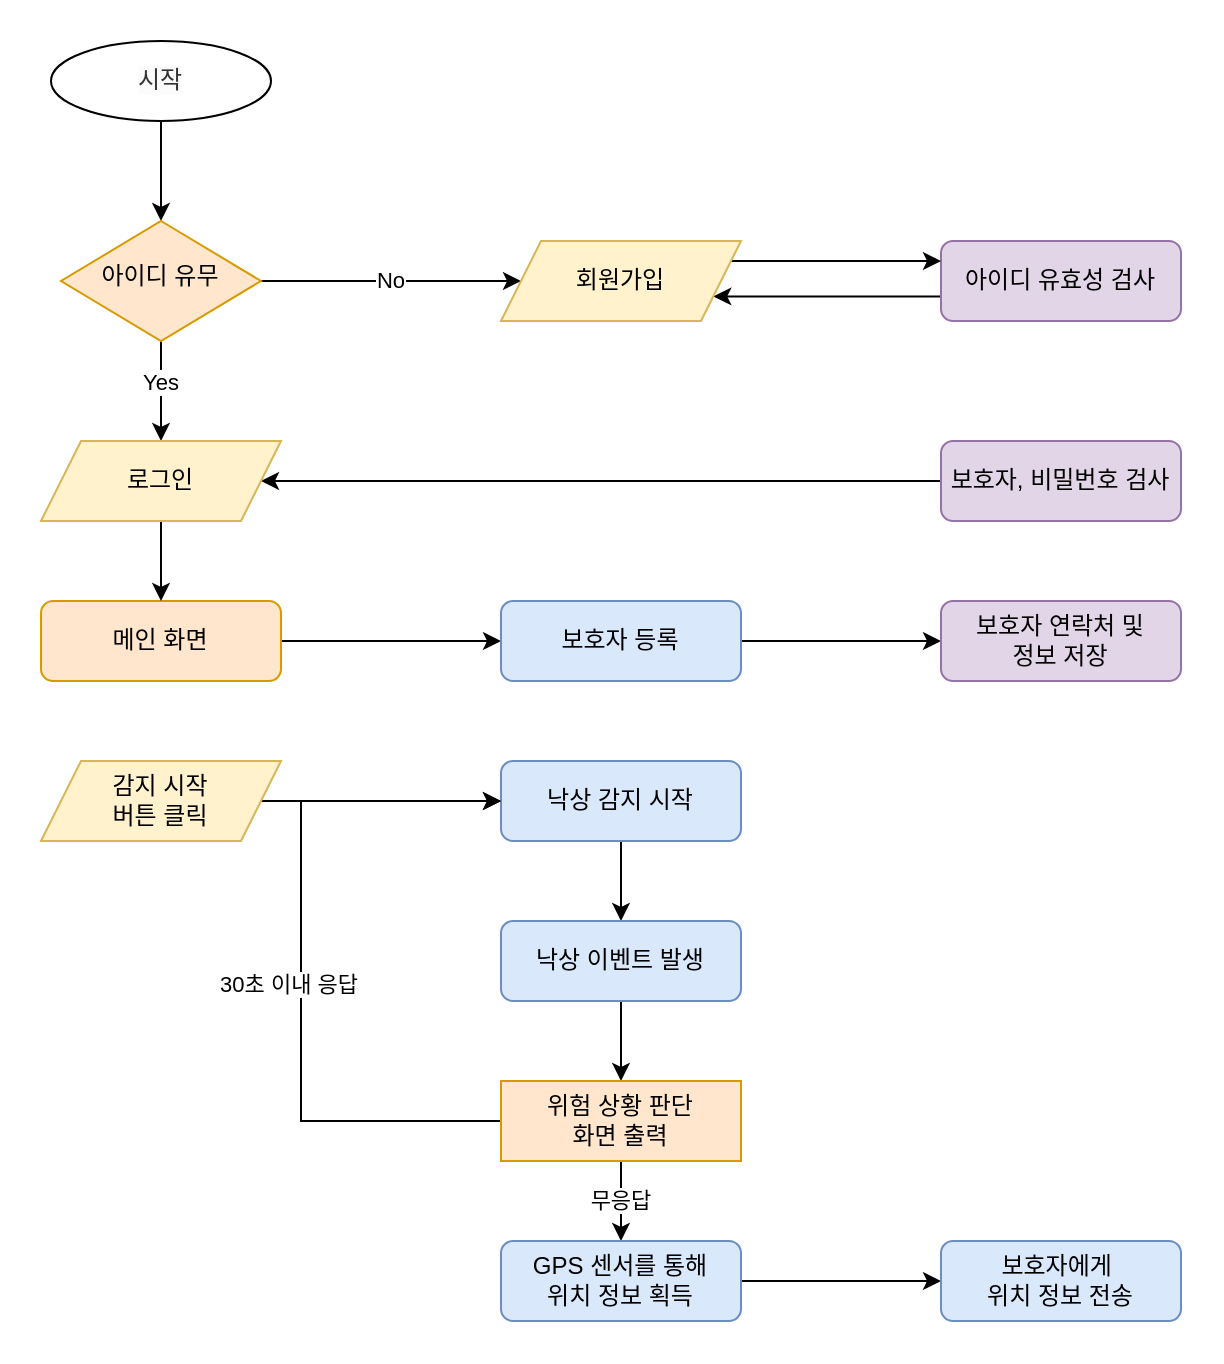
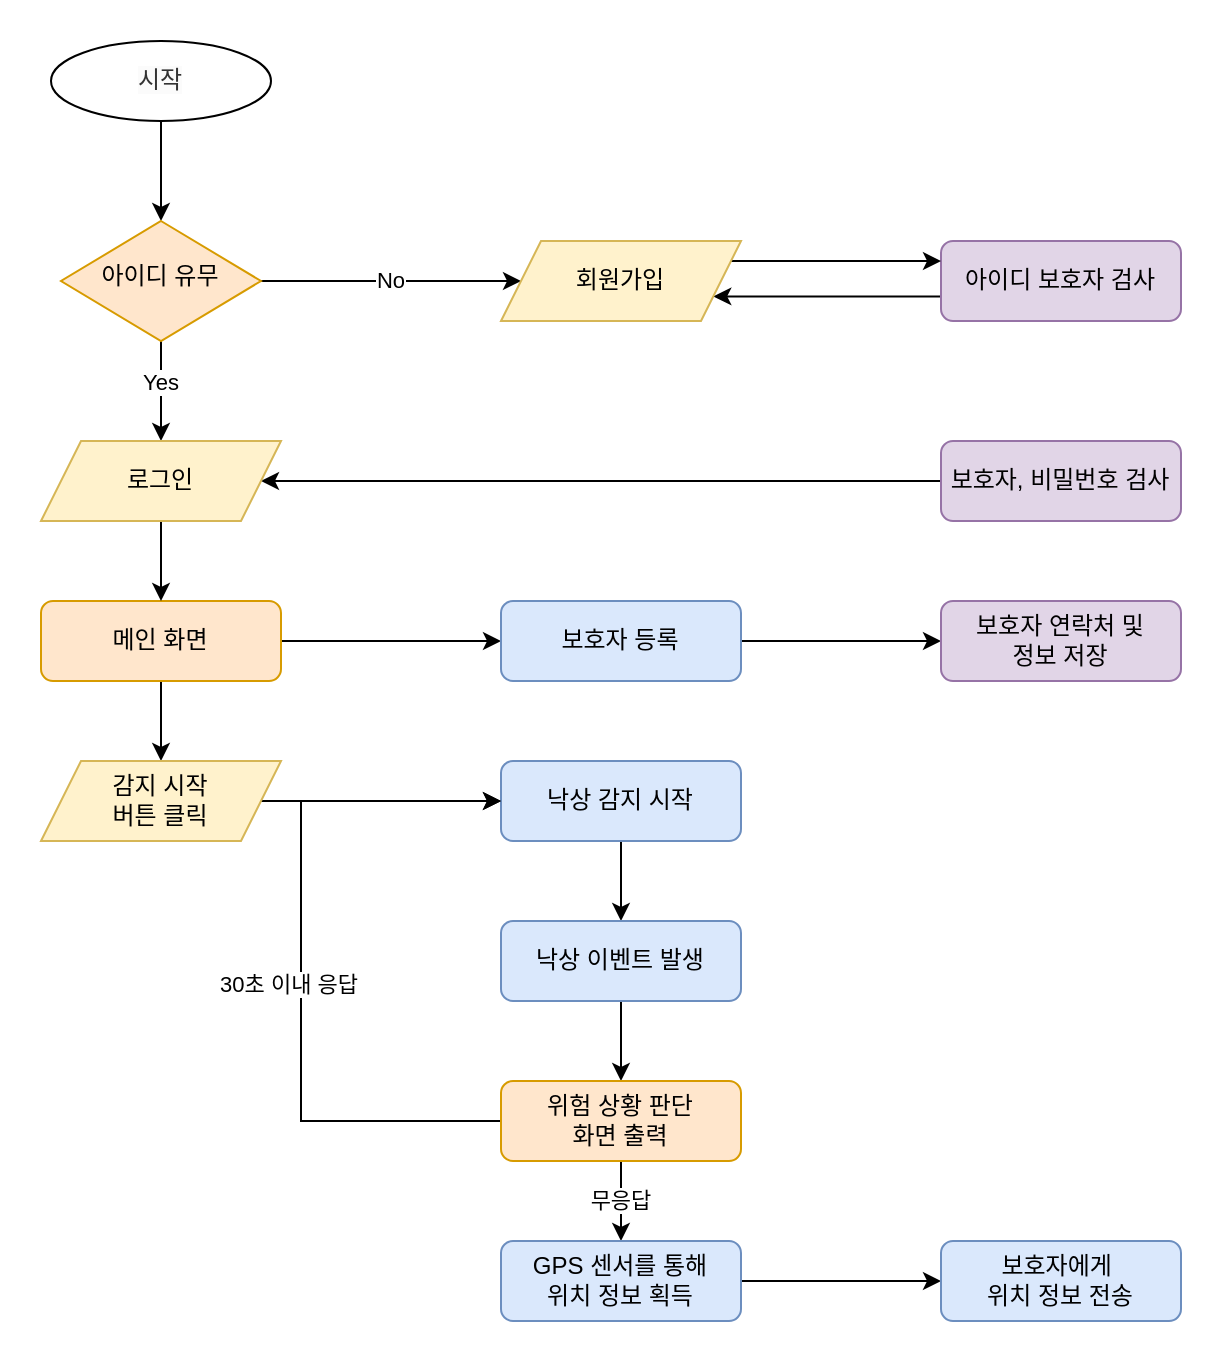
node "아이디 유효성 검사": label "아이디 유효성 검사" -> "아이디 보호자 검사"
edge "메인 화면" -> "감지 시작 버튼 클릭": added
node "위험 상황 판단 화면 출력": shape rectangle -> rounded rectangle
